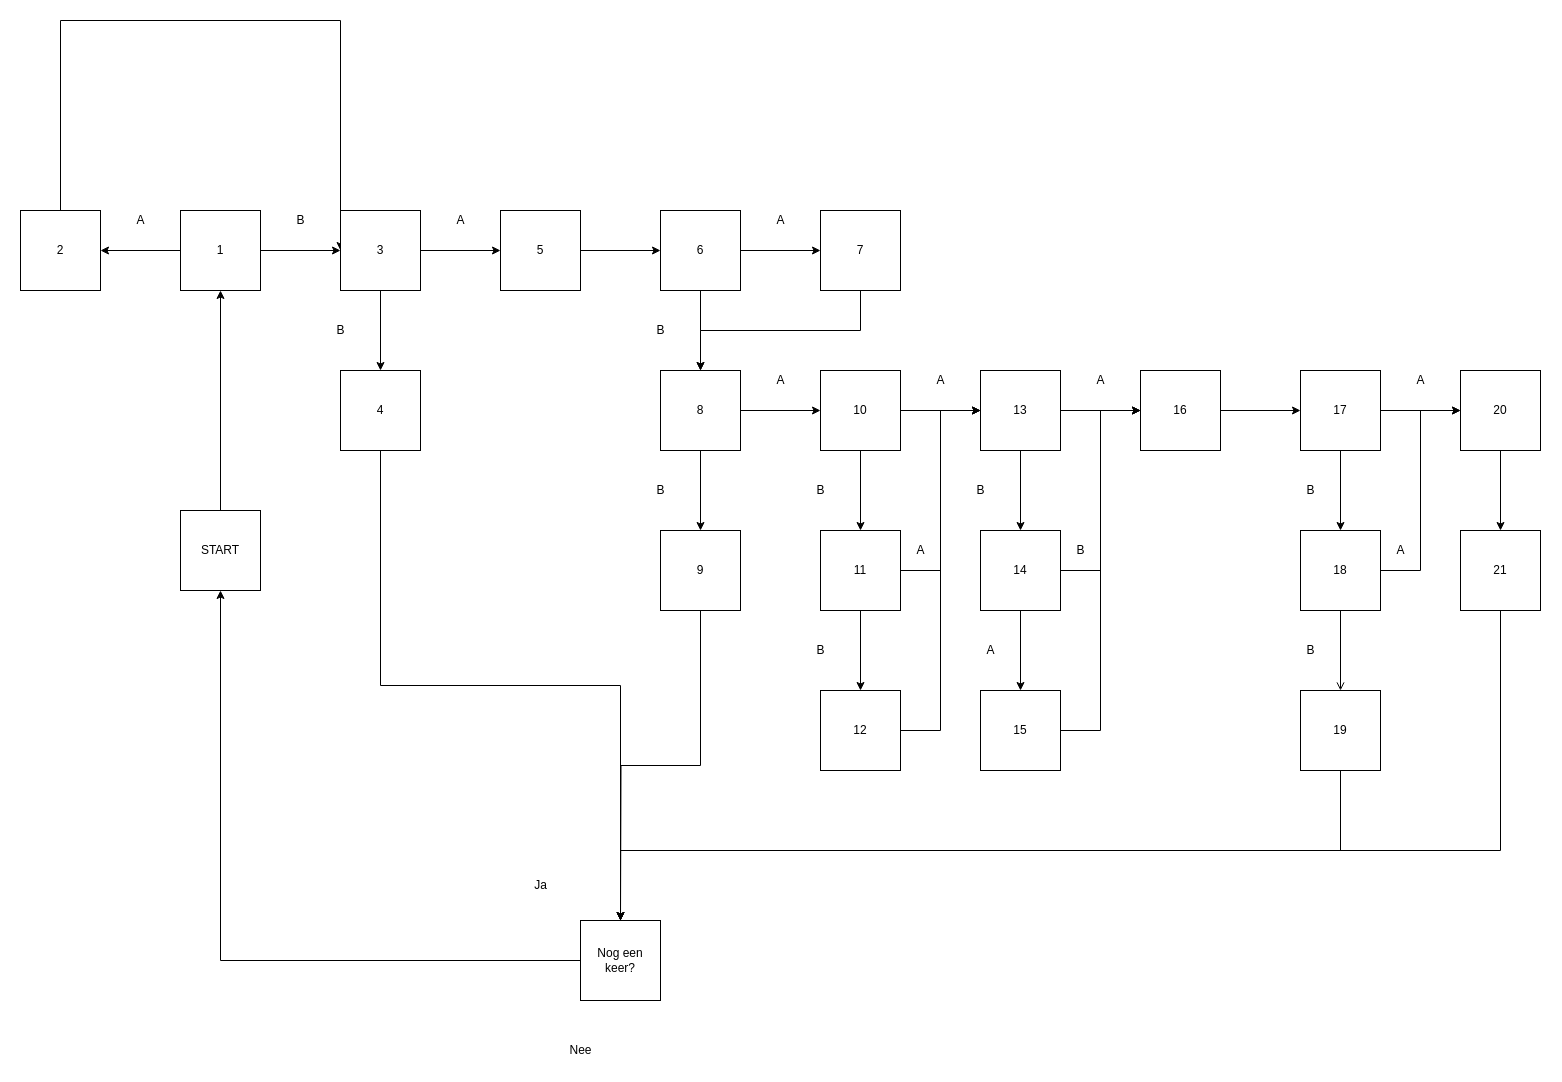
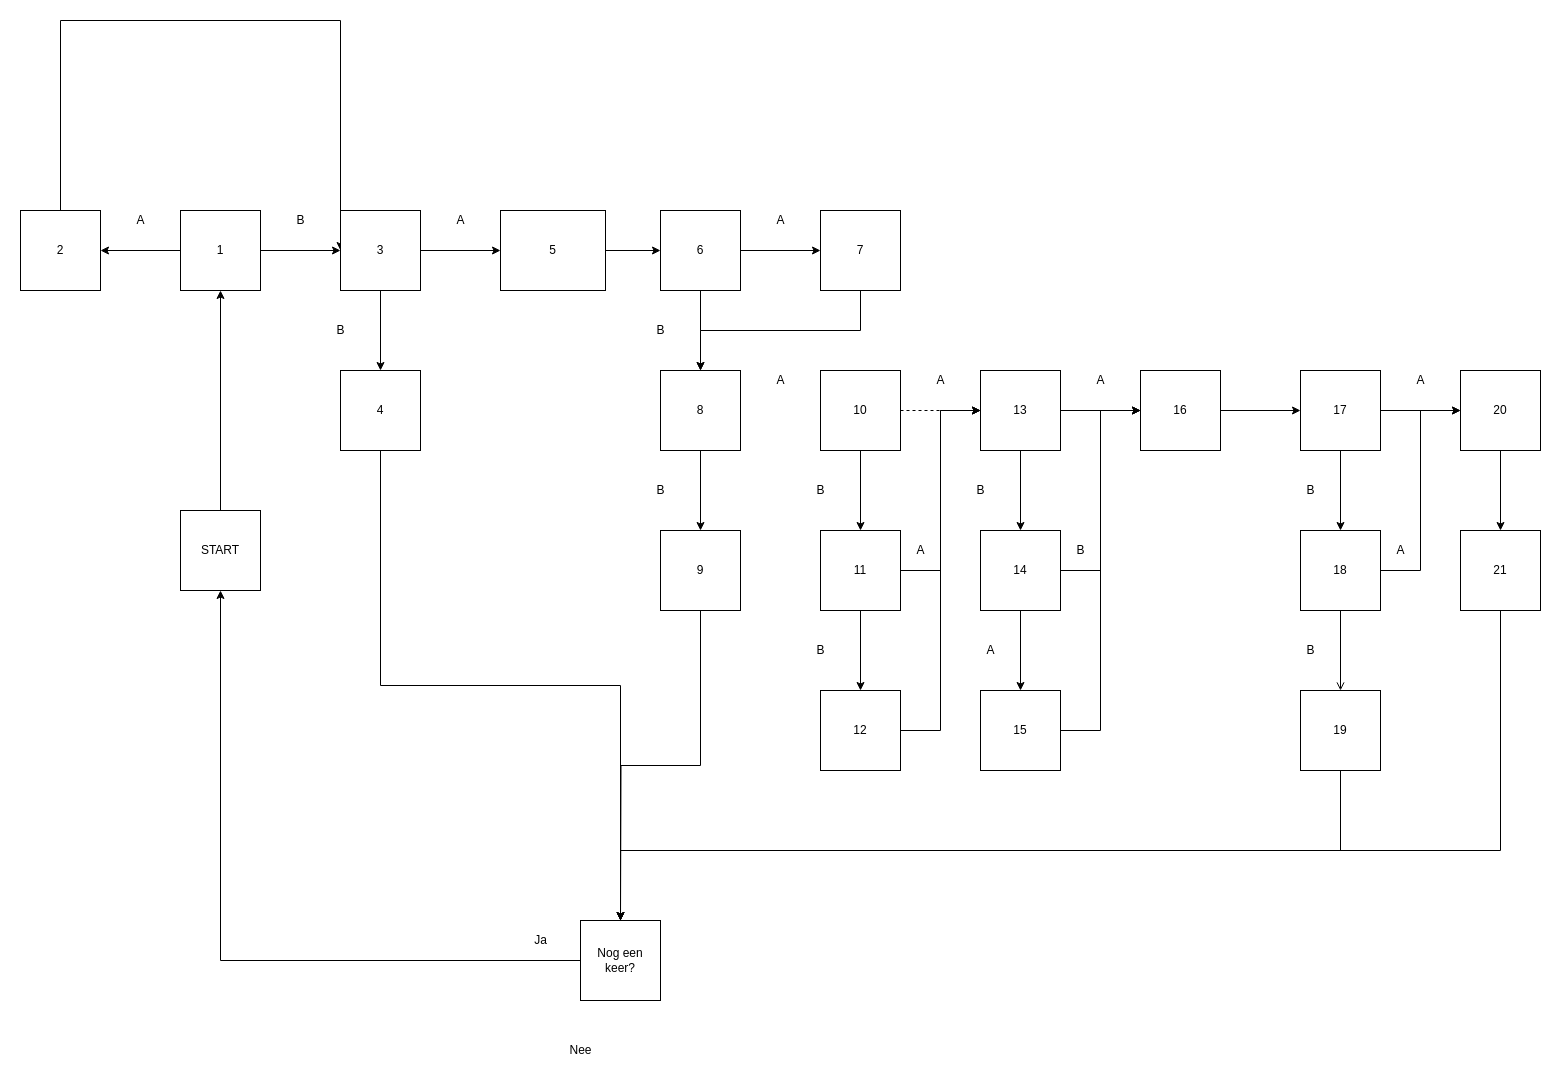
node "5": size 80x80 -> 105x80
edge "8" -> "10": removed
edge "10" -> "13": style solid -> dashed
node "Ja": moved (541, 886) -> (541, 941)
